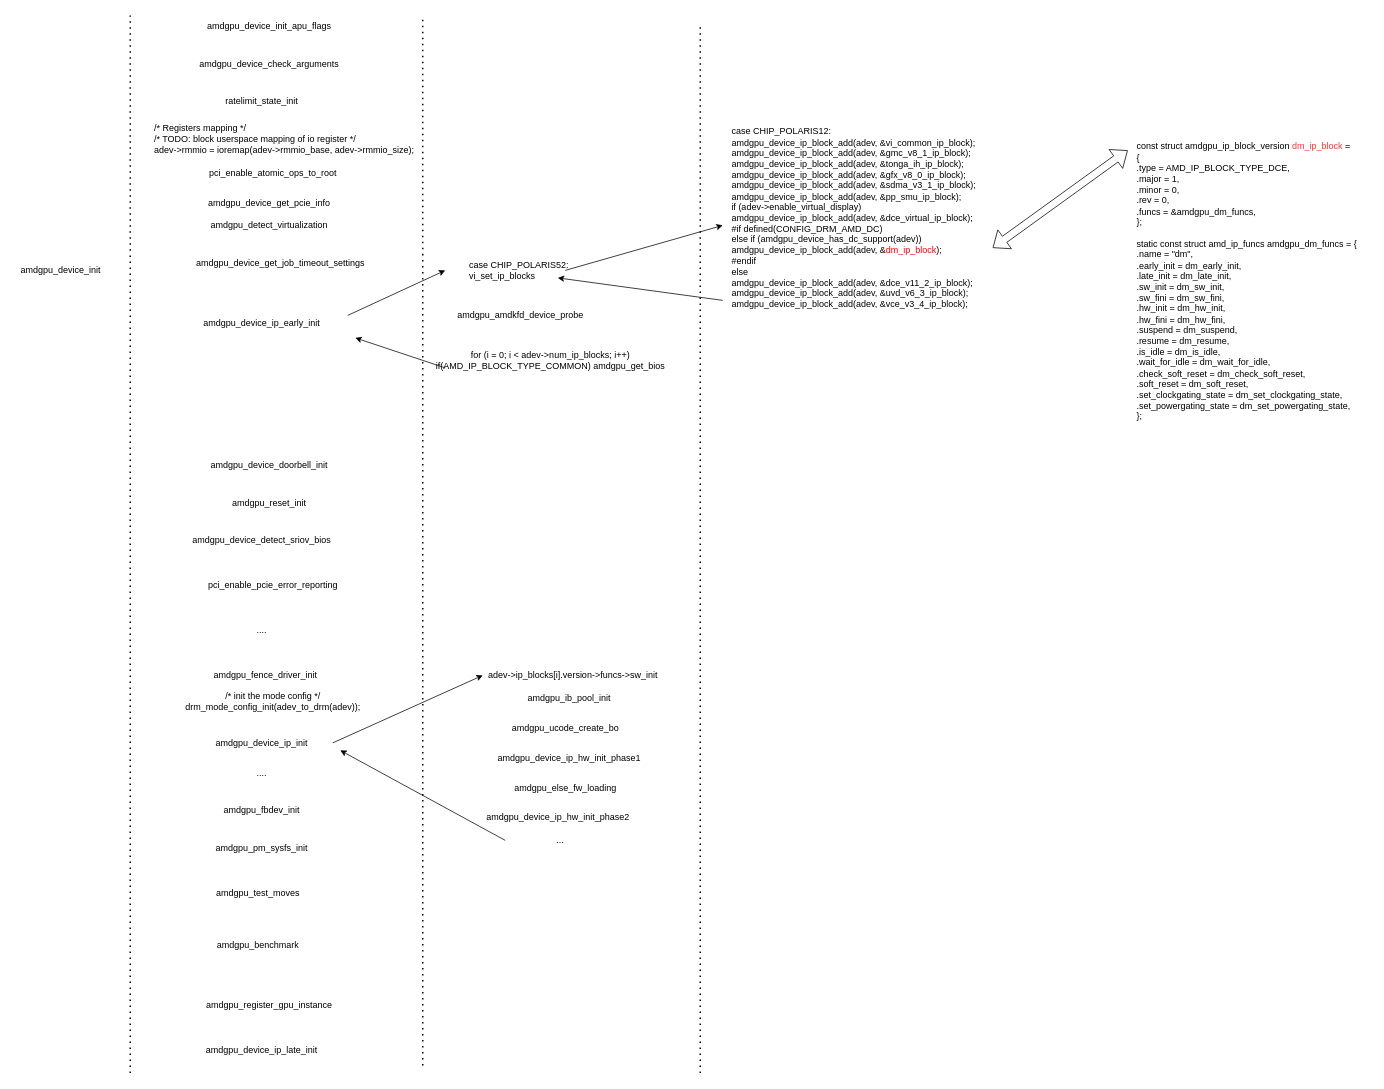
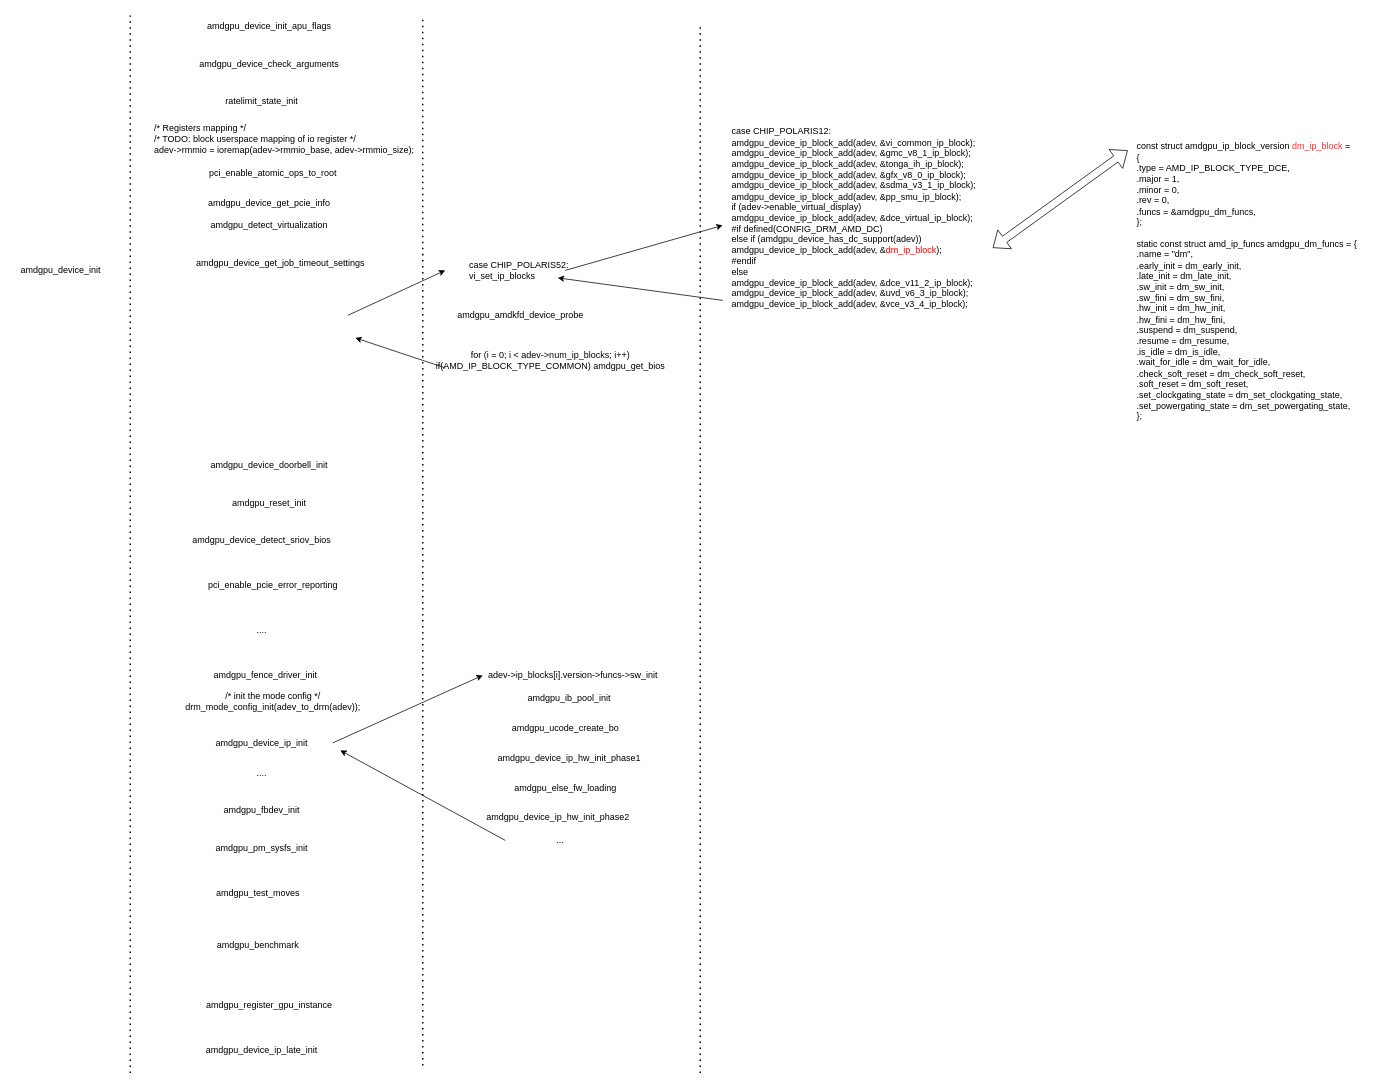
node "amdgpu_device_ip_early_init": removed
